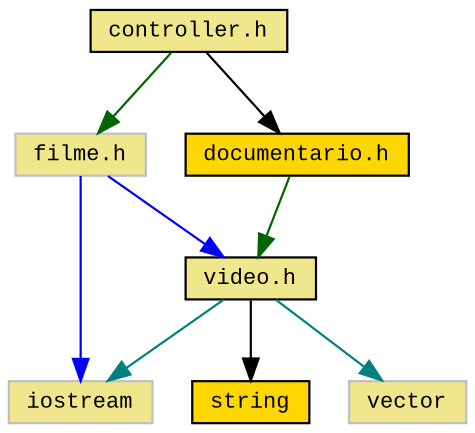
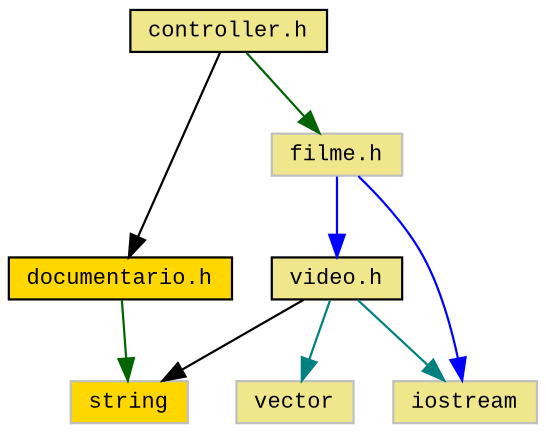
edge "documentario.h" -> "video.h": now "documentario.h" -> "string"
node "string": color black -> grey75
